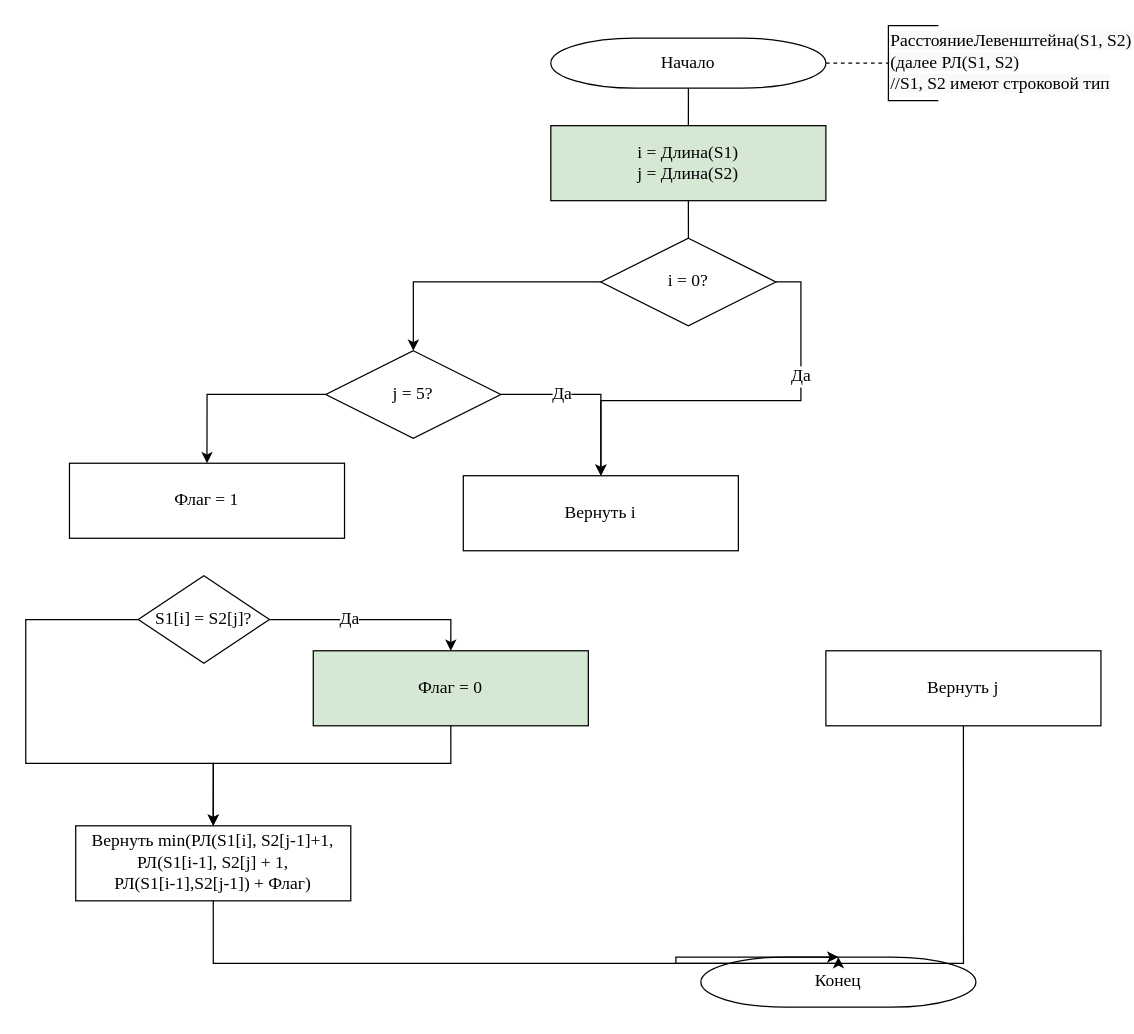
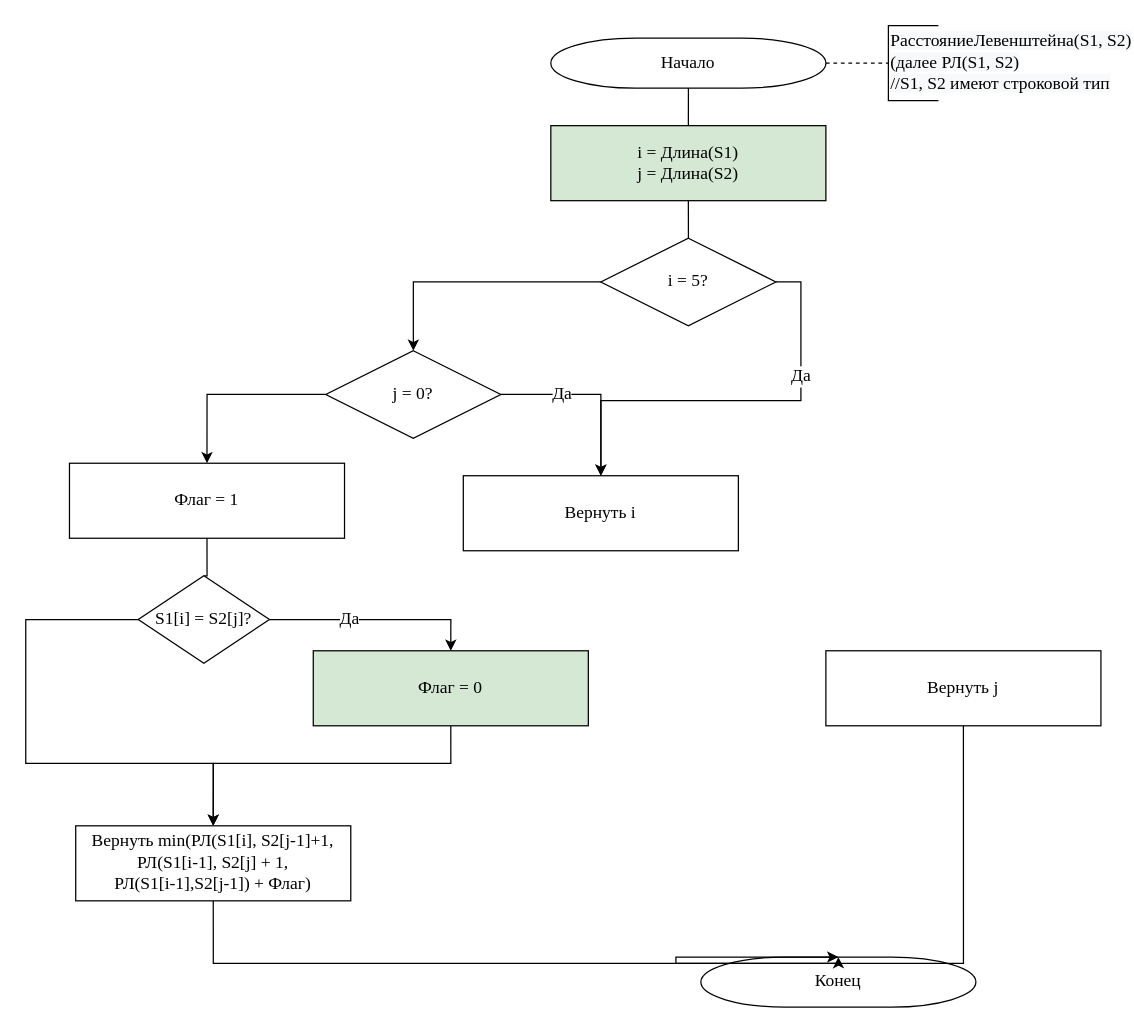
node "i = 0?": label "i = 0?" -> "i = 5?"
node "j = 5?": label "j = 5?" -> "j = 0?"
edge "Флаг = 1" -- "S1[i] = S2[j]?": added
